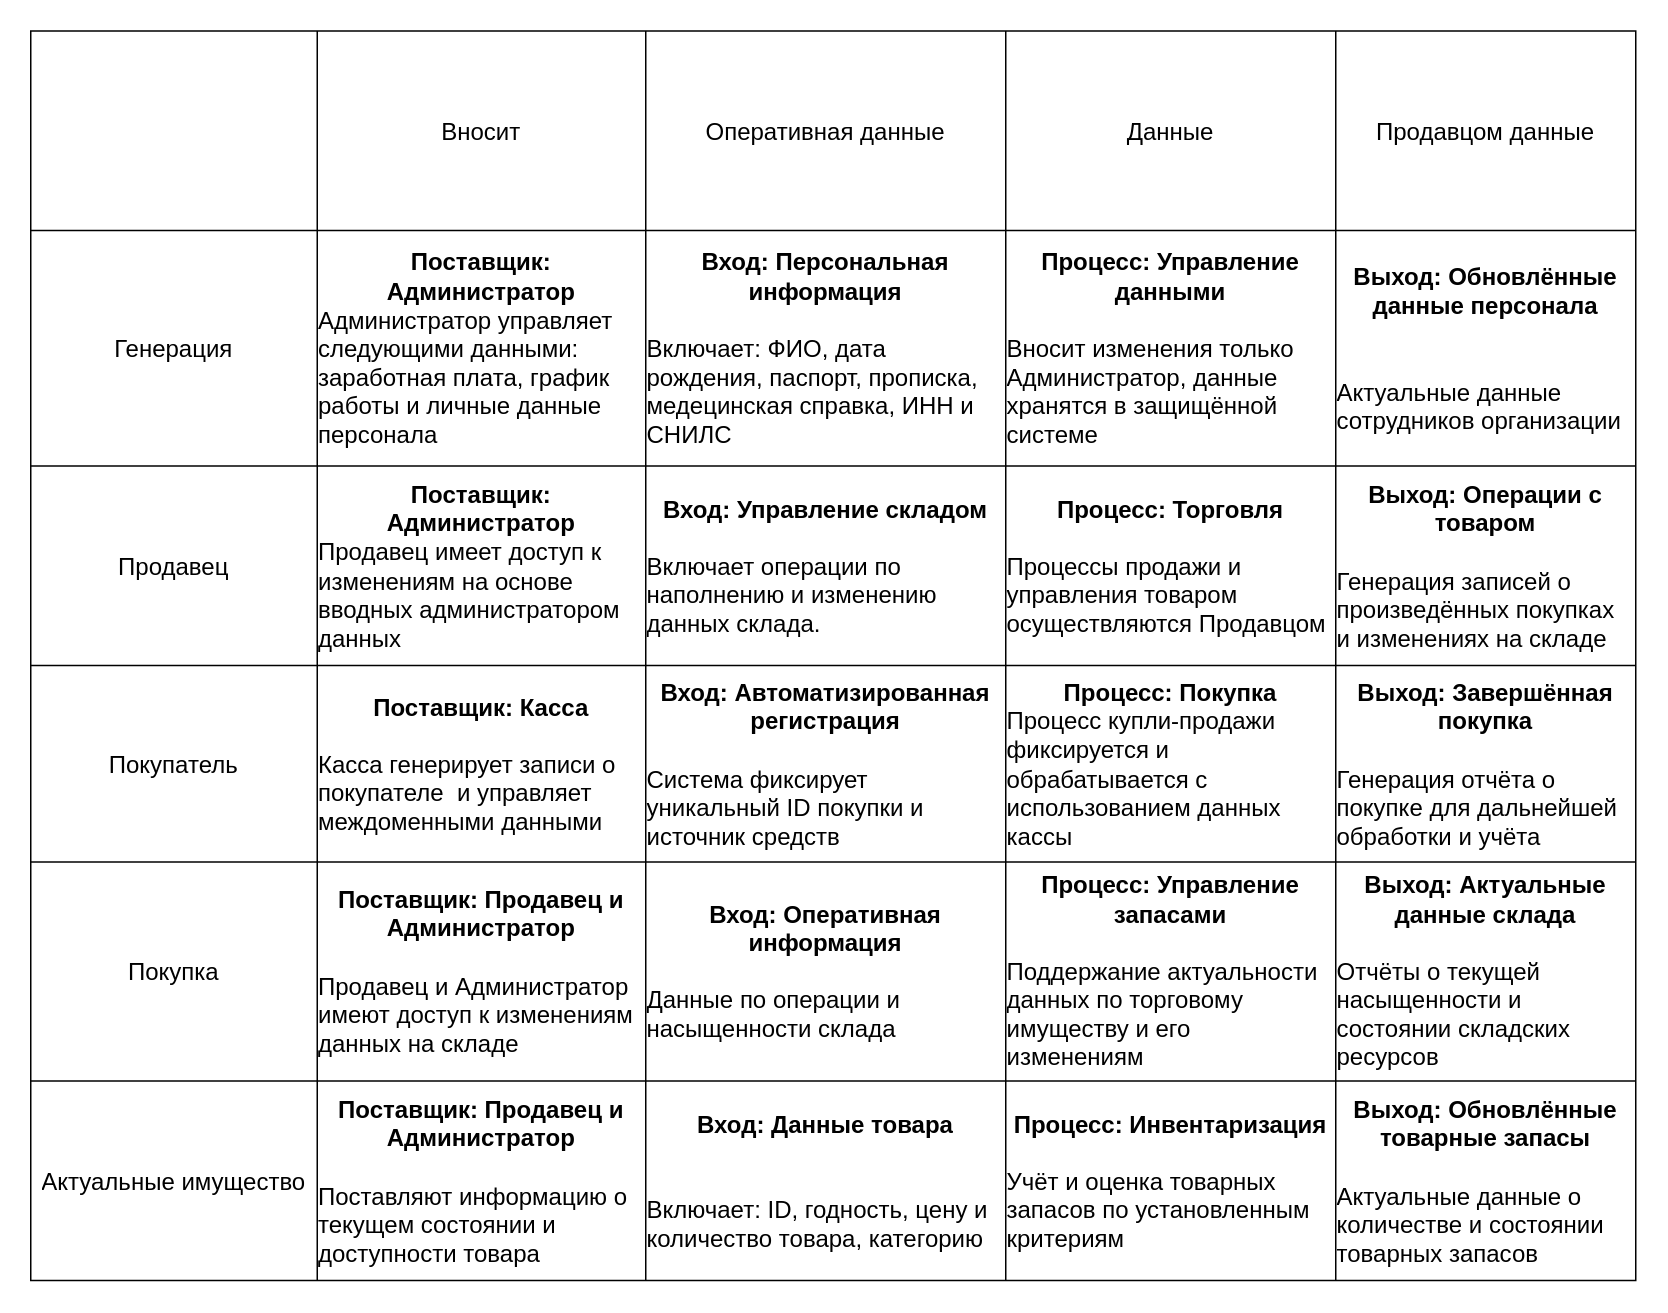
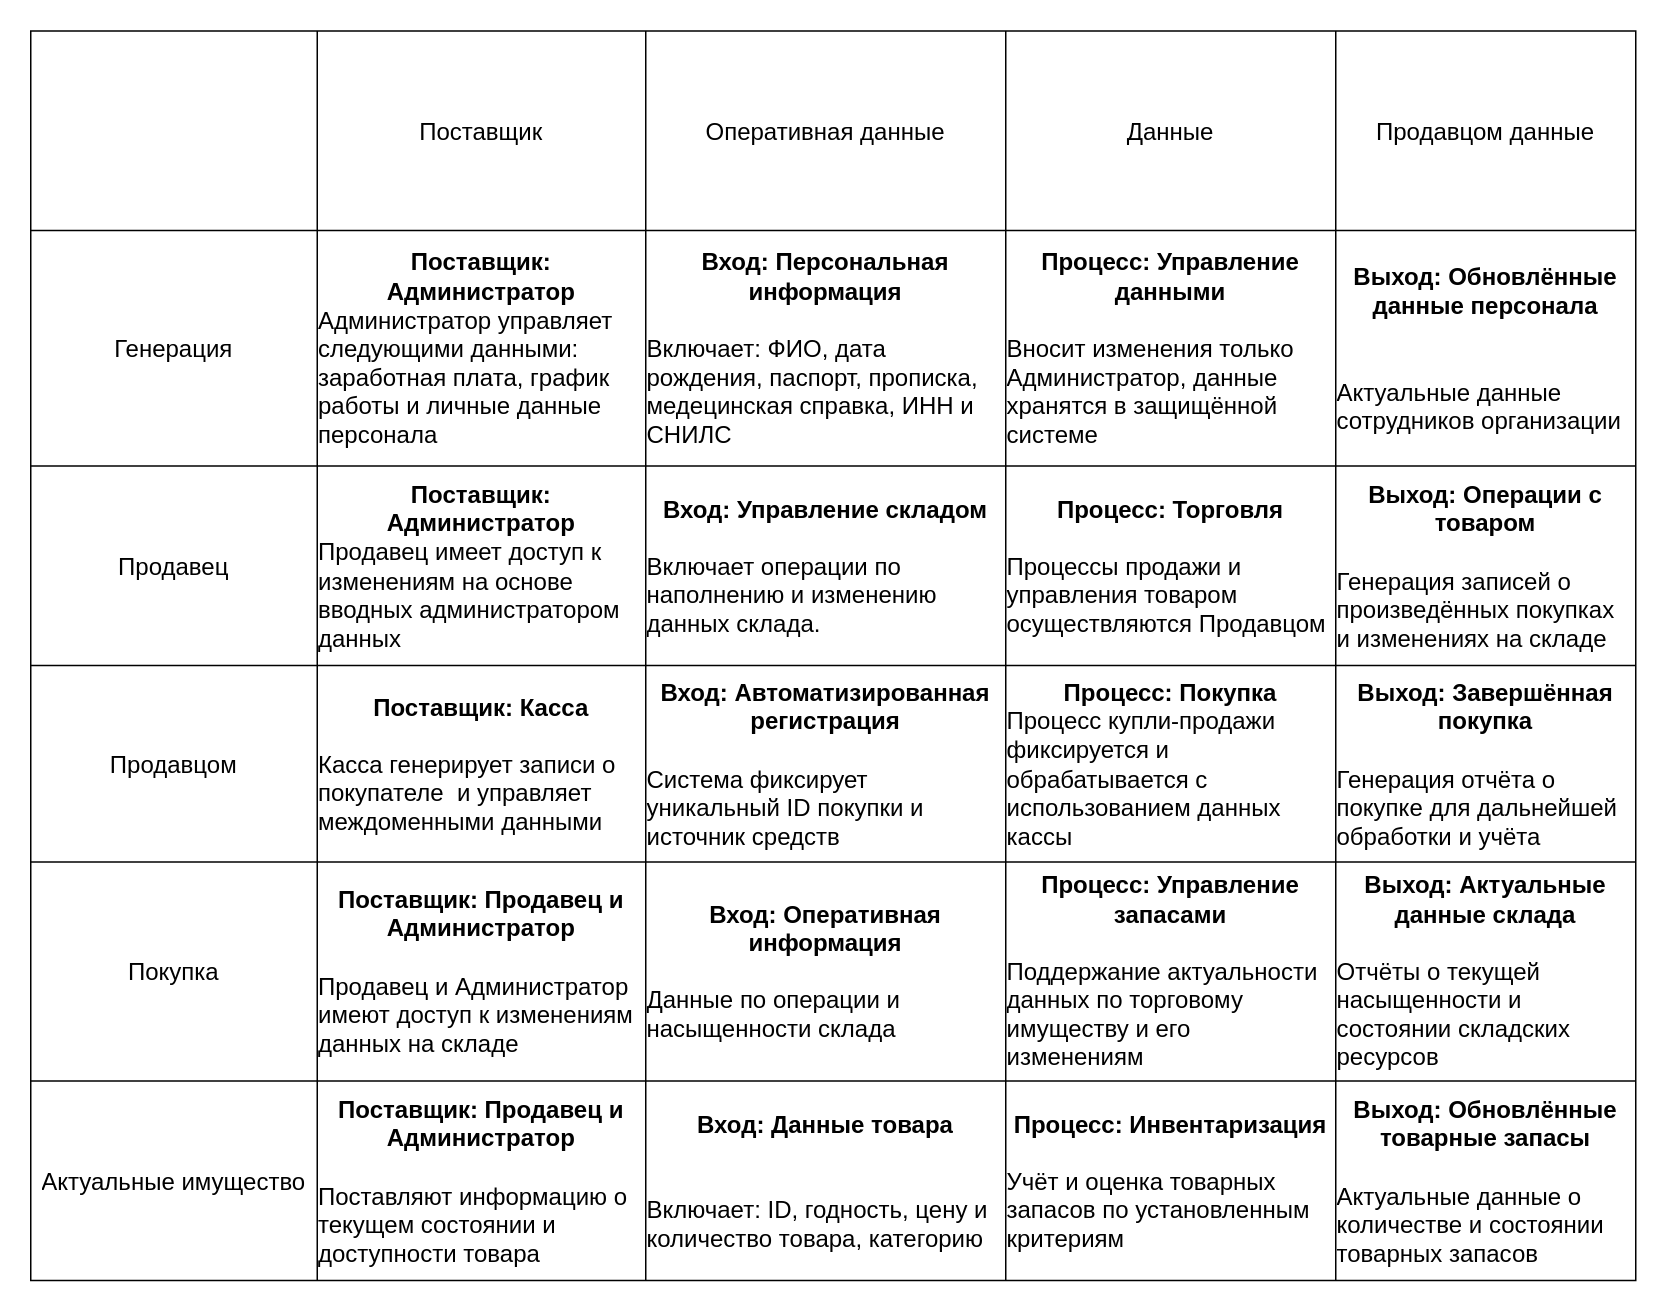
node "Вносит": label "Вносит" -> "Поставщик"
node "Покупатель": label "Покупатель" -> "Продавцом"
